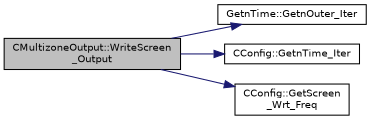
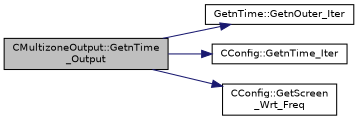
node "CMultizoneOutput::WriteScreen _Output": label "CMultizoneOutput::WriteScreen _Output" -> "CMultizoneOutput::GetnTime _Output"
